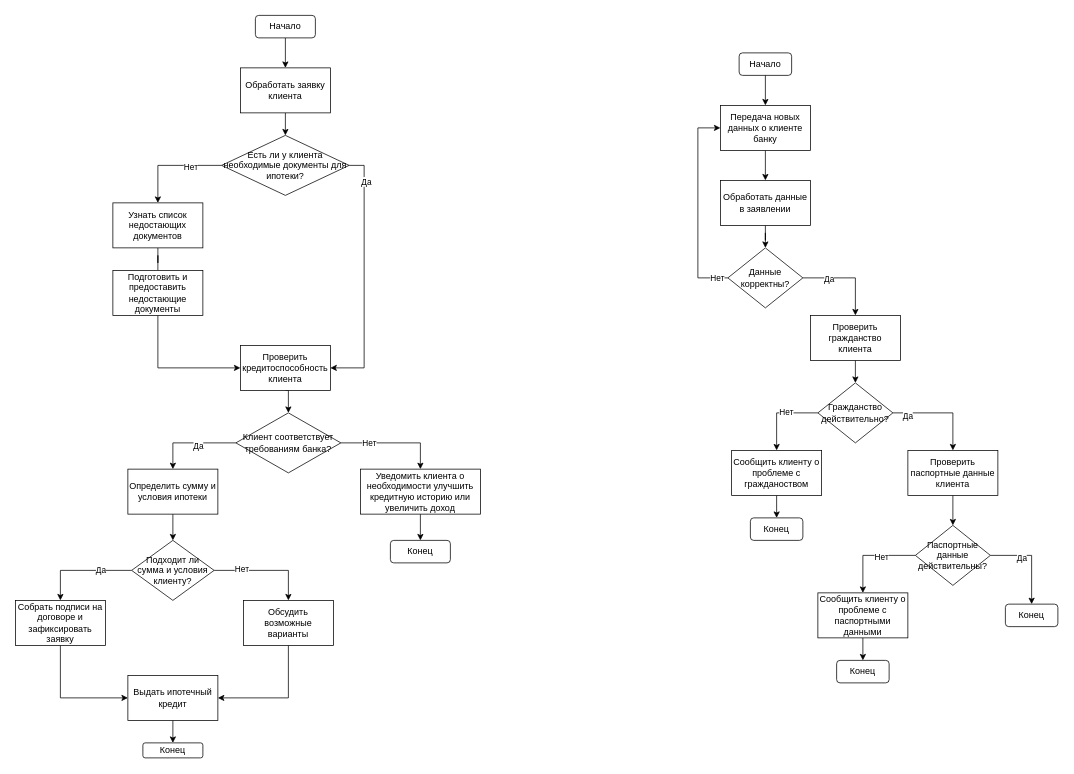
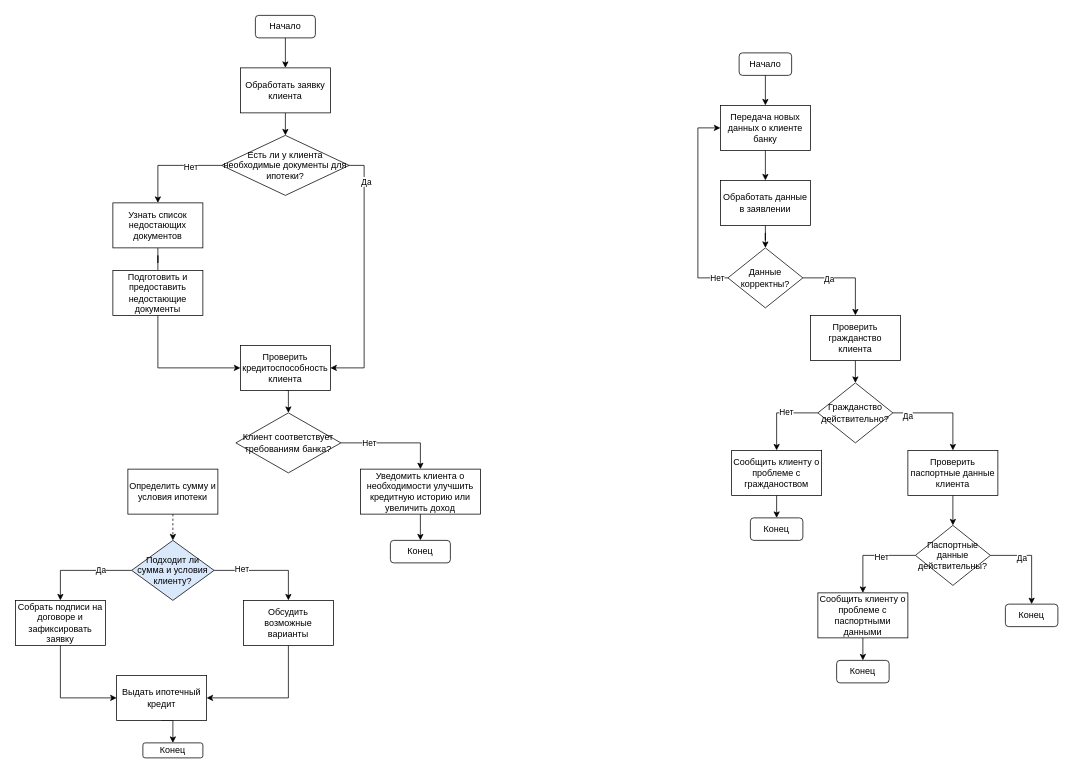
edge "Клиент соответствует требованиям банка?" -> "Определить сумму и условия ипотеки": removed, label "Да"
edge "Определить сумму и условия ипотеки" -> "Подходит ли сумма и условия клиенту?": style solid -> dashed
node "Подходит ли сумма и условия клиенту?": fillcolor #ffffff -> #dae8fc
node "Выдать ипотечный кредит": moved (173, 698) -> (162, 698)
